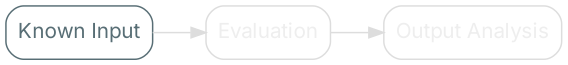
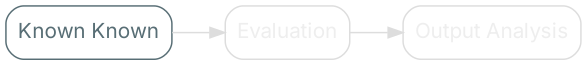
node "Known Input": label "Known Input" -> "Known Known"
